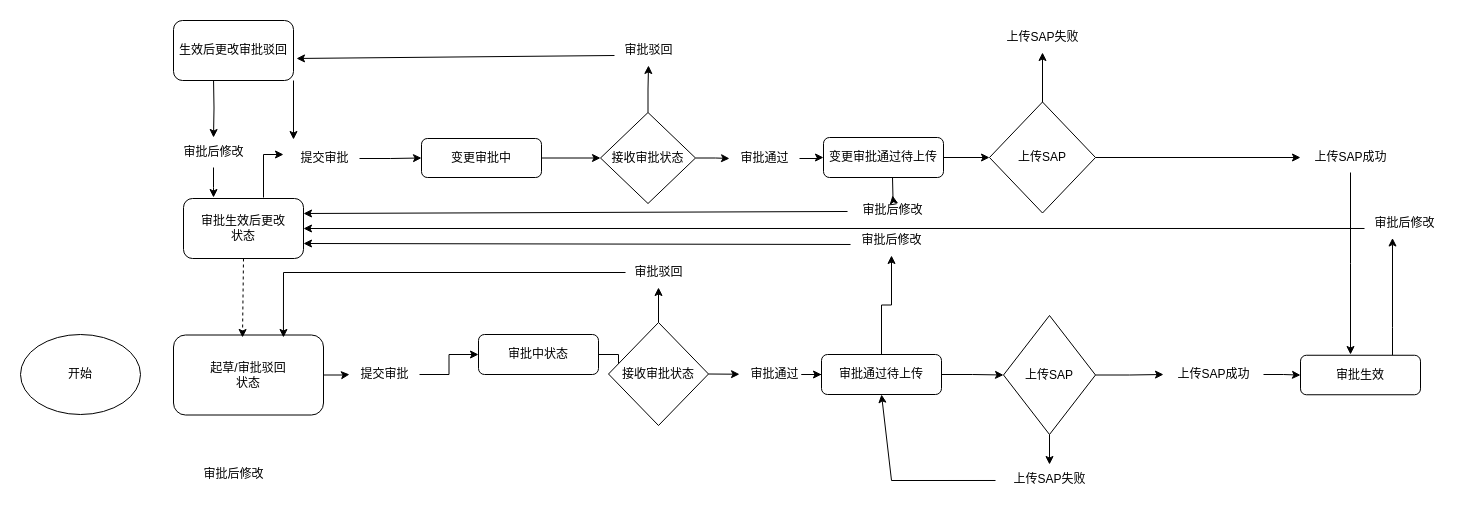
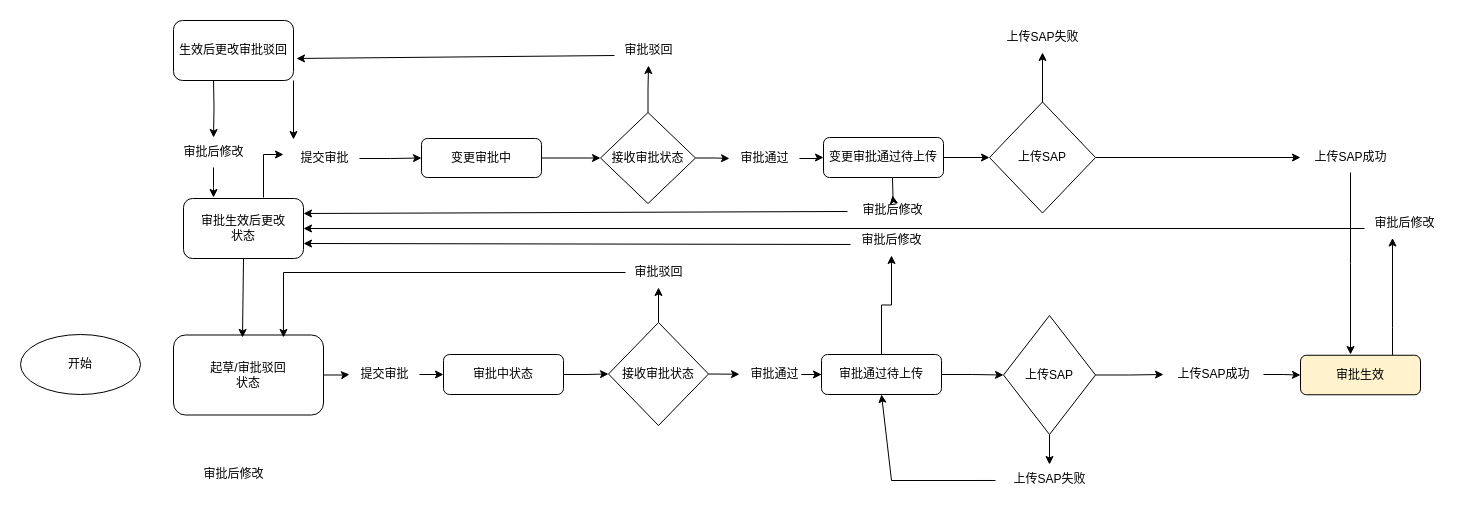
edge "审批生效后更改状态" -> "起草/审批驳回 状态": style dashed -> solid
node "审批中状态": moved (539, 355) -> (504, 375)
node "开始": size 120x80 -> 120x60
node "审批生效": fillcolor #ffffff -> #fff2cc
